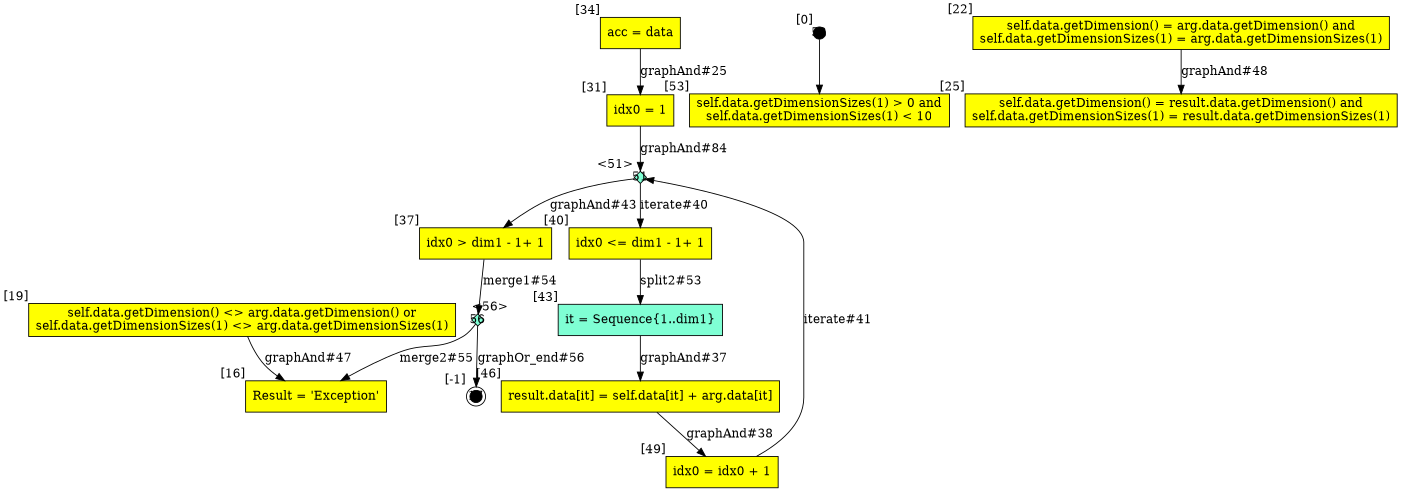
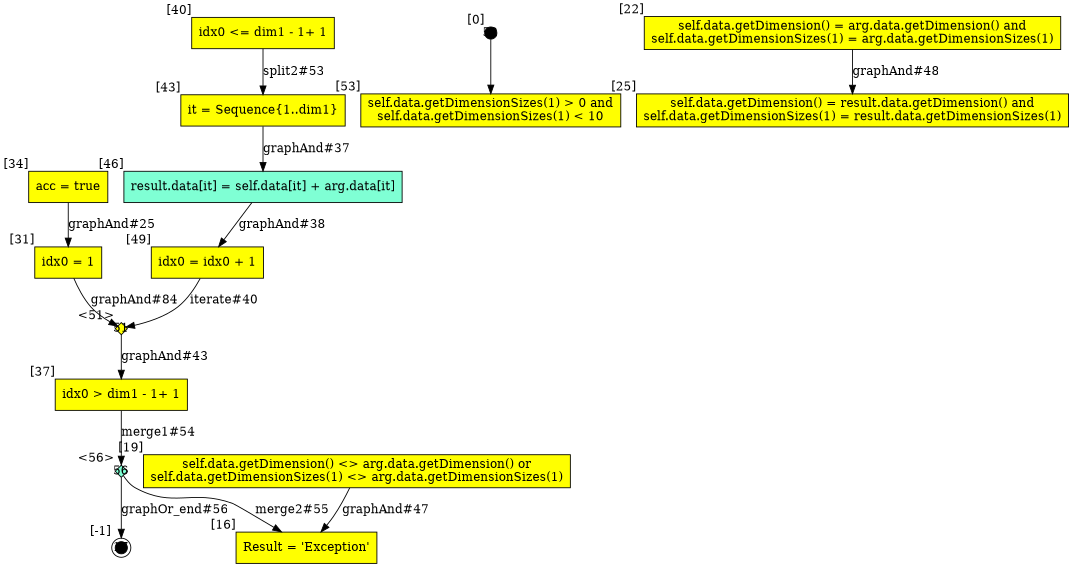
node "acc = data [34]": label "acc = data [34]" -> "acc = true [34]"
node "51 <51>": fillcolor aquamarine -> yellow
edge "51 <51>" -> "idx0 <= dim1 - 1+ 1 [40]": removed, label "iterate#40"
node "it = Sequence{1..dim1} [43]": fillcolor aquamarine -> yellow
edge "idx0 = idx0 + 1 [49]" -> "51 <51>": label "iterate#41" -> "iterate#40"
node "result.data[it] = self.data[it] + arg.data[it] [46]": fillcolor yellow -> aquamarine
